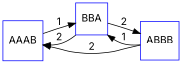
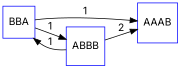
edge "BBA" -> "ABBB": label "2" -> "1"
edge "AAAB" -> "BBA": removed, label "1"
edge "BBA" -> "AAAB": label "2" -> "1"
